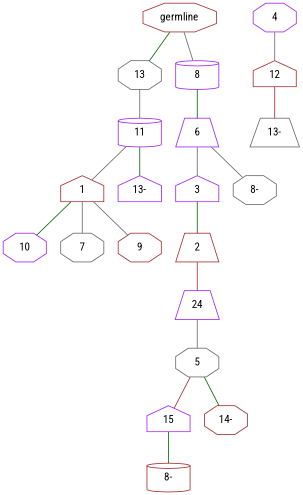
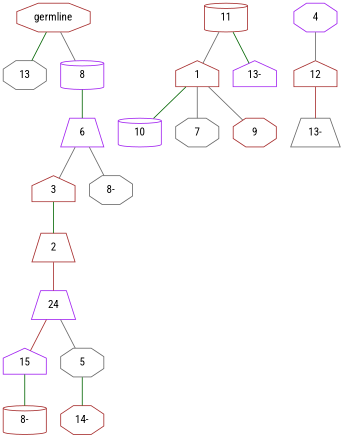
edge "13" -- "11": removed
node "11": color purple -> brown
node "3": color purple -> brown
node "10": shape octagon -> cylinder
edge "5" -- "15": now "24" -- "15"
